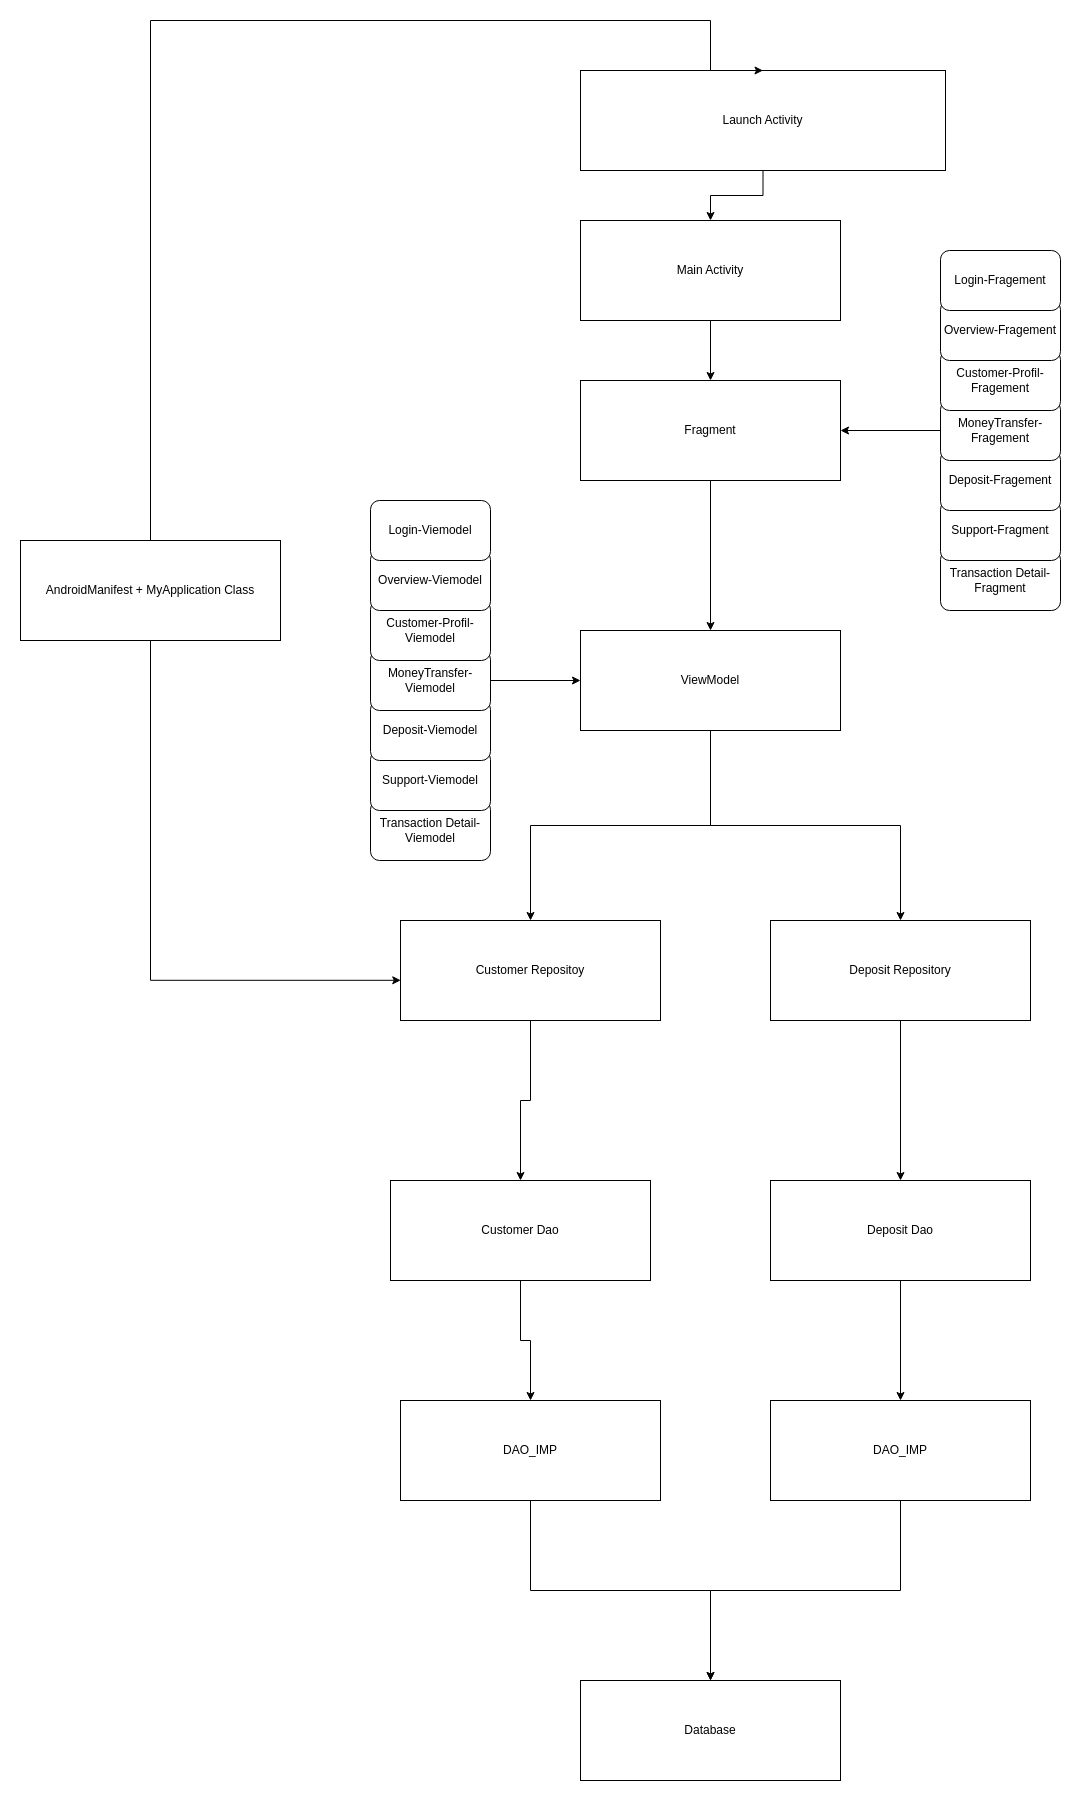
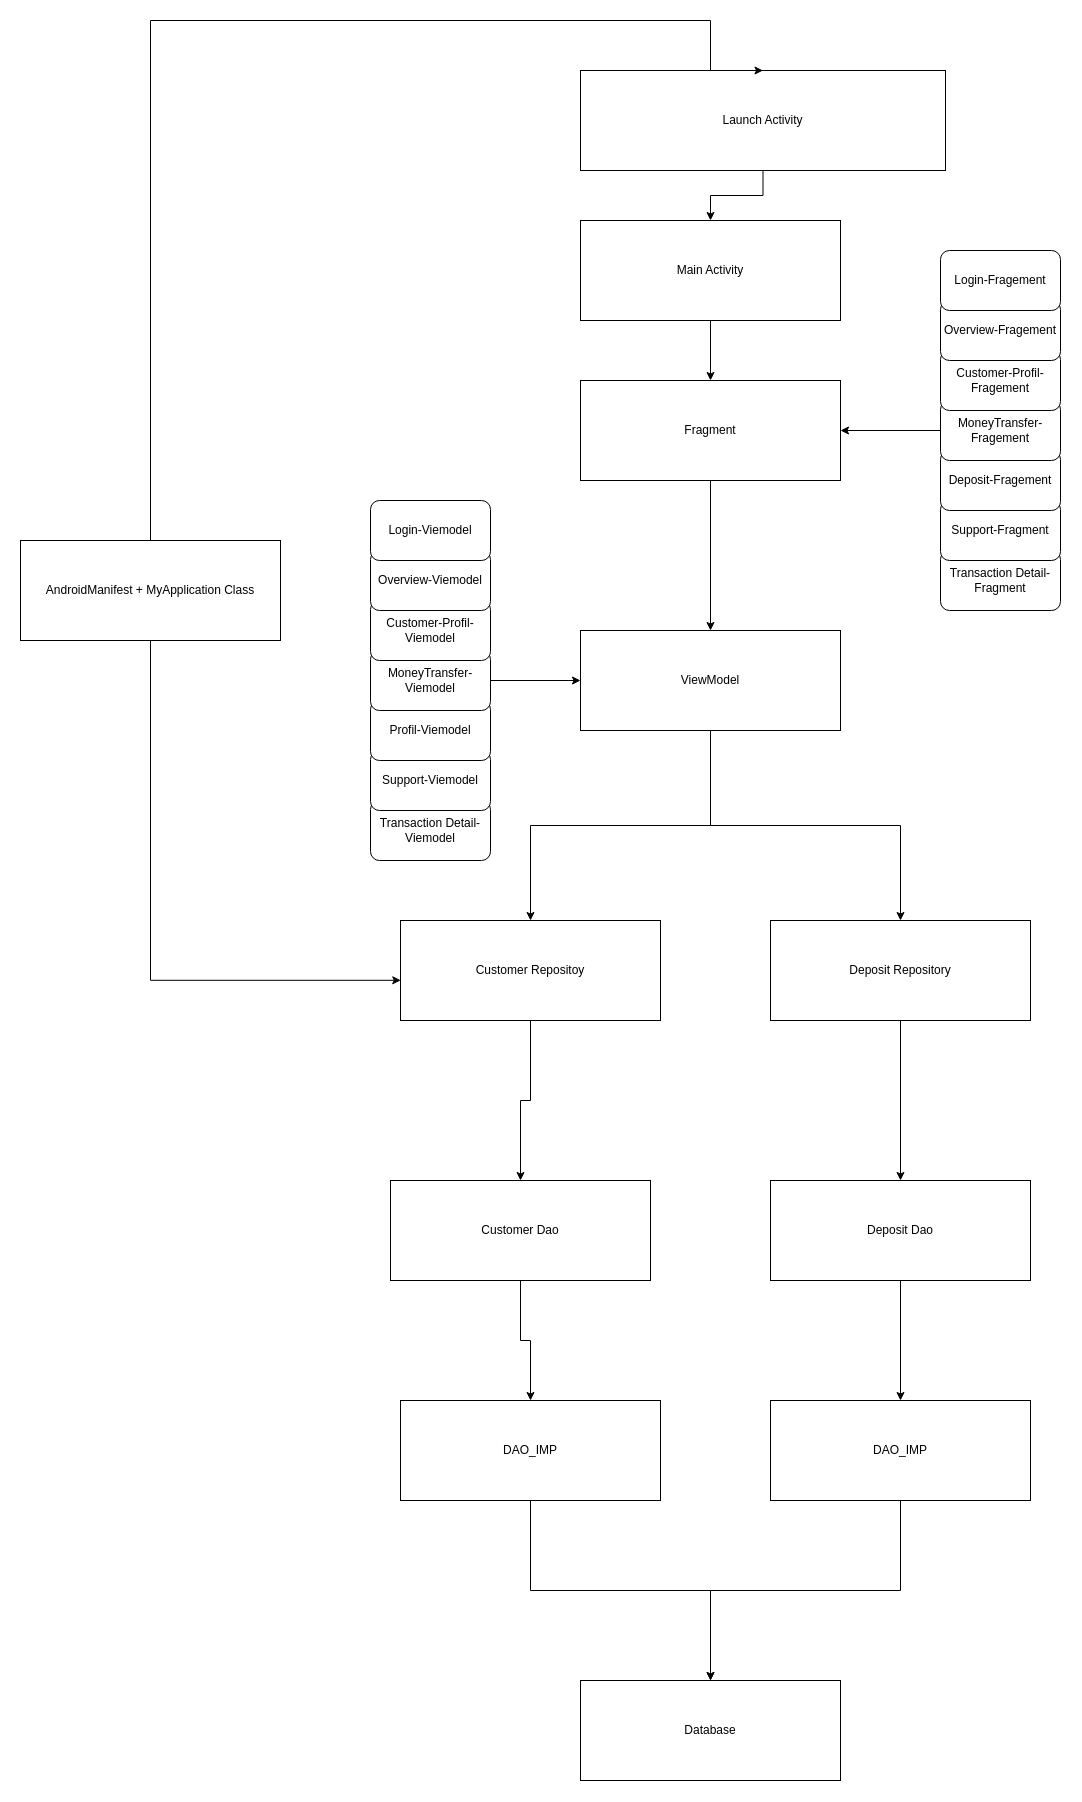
node "Deposit-Viemodel": label "Deposit-Viemodel" -> "Profil-Viemodel"
